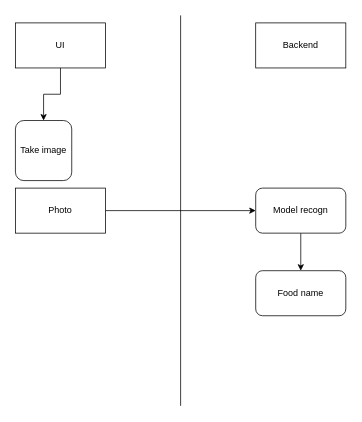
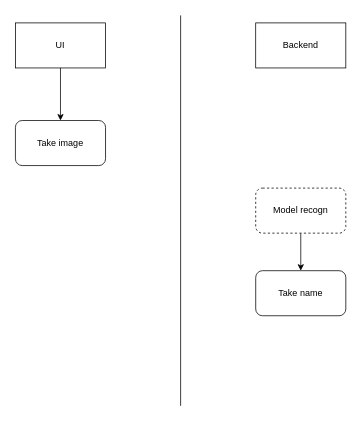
node "Take image": size 56x60 -> 90x45
node "Photo": removed
edge "Photo" -> "Model recogn": removed
node "Model recogn": style solid -> dashed
node "Food name": label "Food name" -> "Take name"
